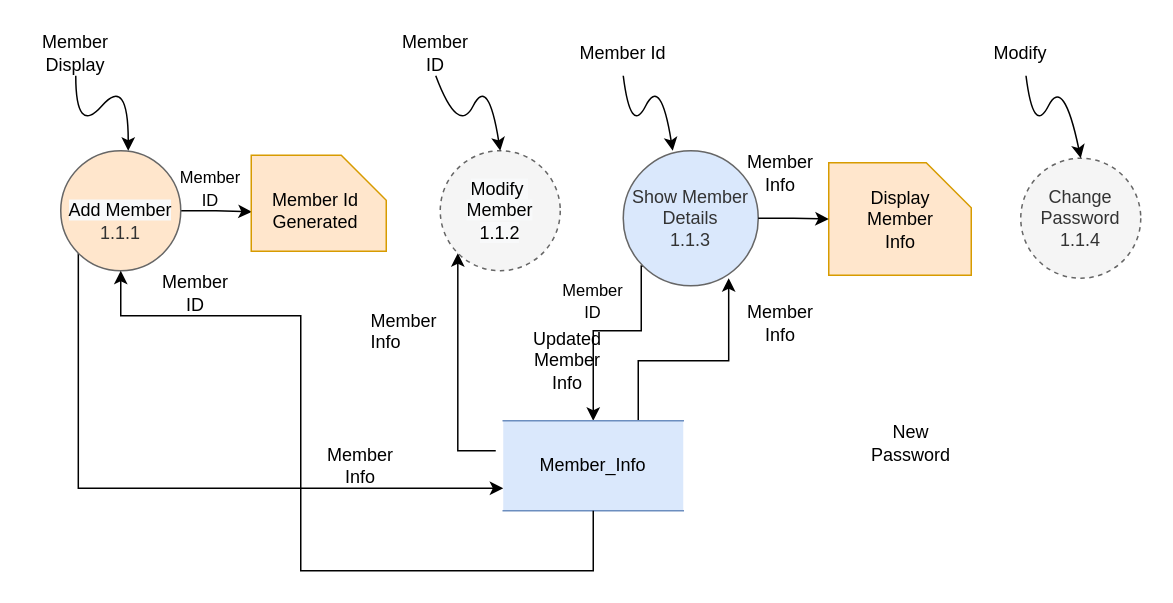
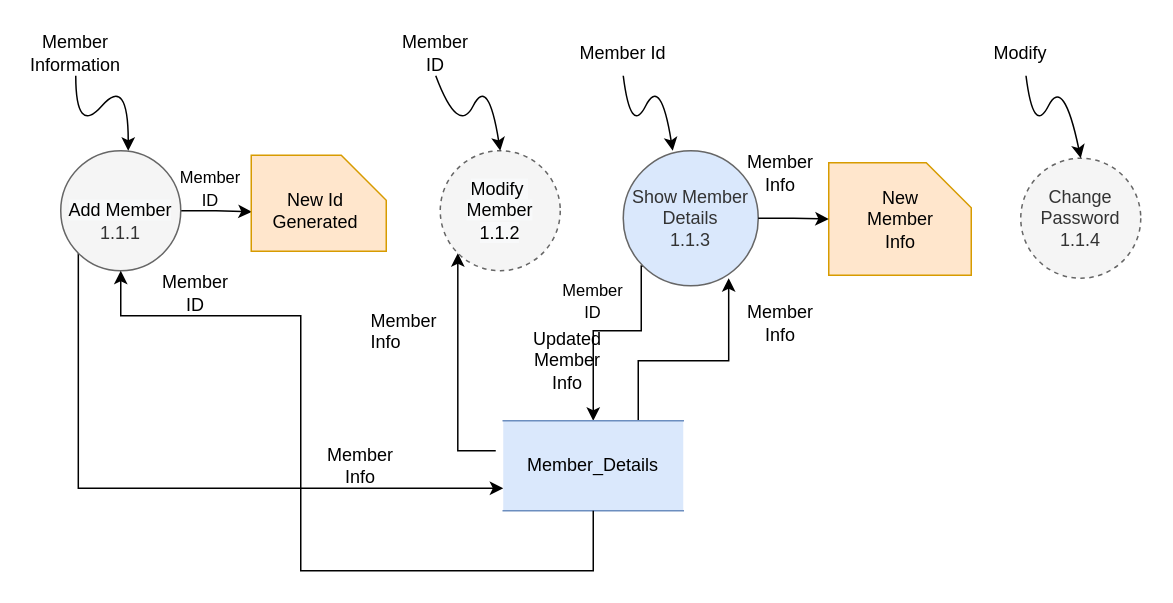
node "Member Display": label "Member Display" -> "Member Information"
node "Add Member 1.1.1": fillcolor #ffe6cc -> #f5f5f5
node "Member Id Generated": label "Member Id Generated" -> "New Id Generated"
node "Display Member Info": label "Display Member Info" -> "New Member Info"
node "New Password": removed
node "Member_Info": label "Member_Info" -> "Member_Details"
